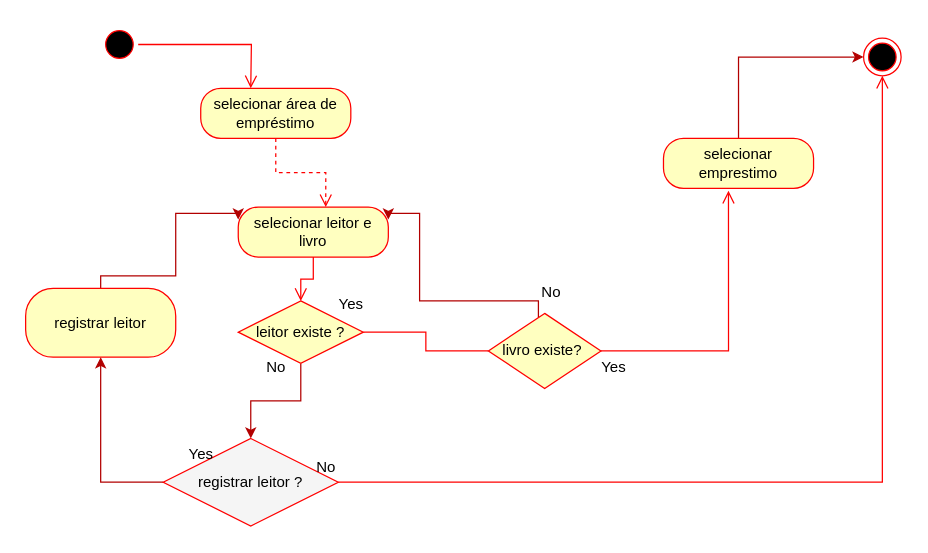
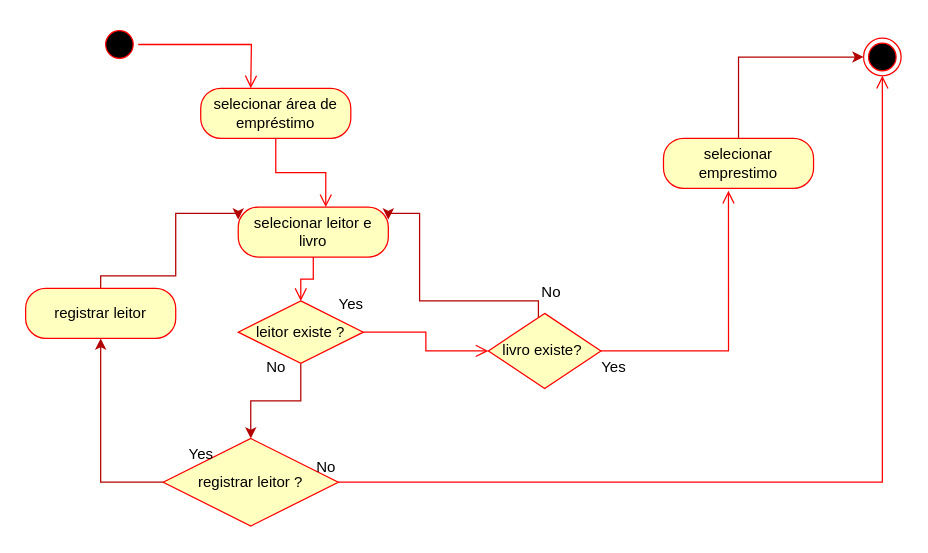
edge "selecionar área de empréstimo" -> "selecionar leitor e livro": style dashed -> solid
node "registrar leitor": size 150x69 -> 150x50
edge "leitor existe ?" -- "livro existe?": arrowhead none -> open
node "registrar leitor ?": fillcolor #f5f5f5 -> #ffffc0
